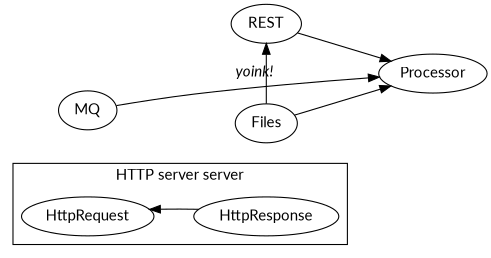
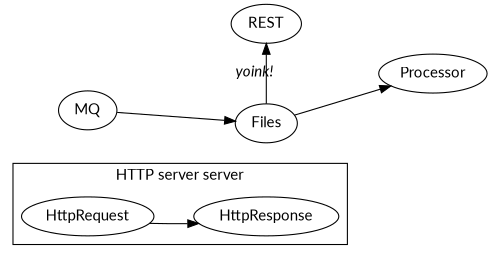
edge "REST" -> "Processor": removed
edge "MQ" -> "Processor": now "MQ" -> "Files"
edge "HttpResponse" -> "HttpRequest": reversed
